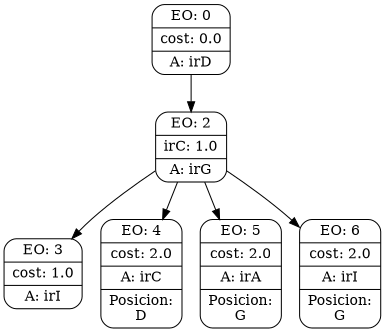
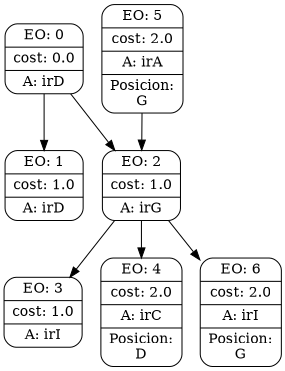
node "EO: 2": text "irC: 1.0" -> "cost: 1.0"
node "EO: 1": added
edge "EO: 2" -> "EO: 5": reversed
